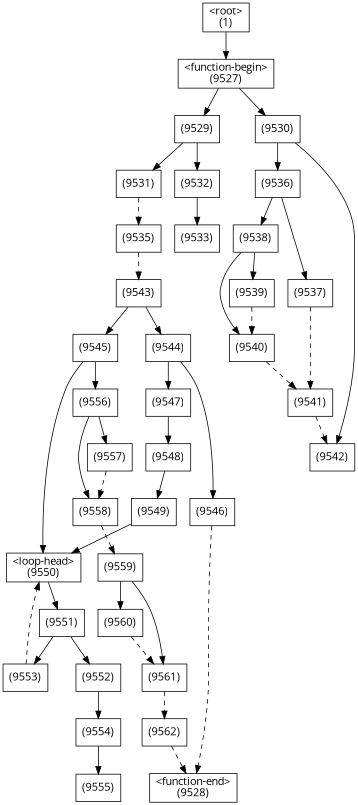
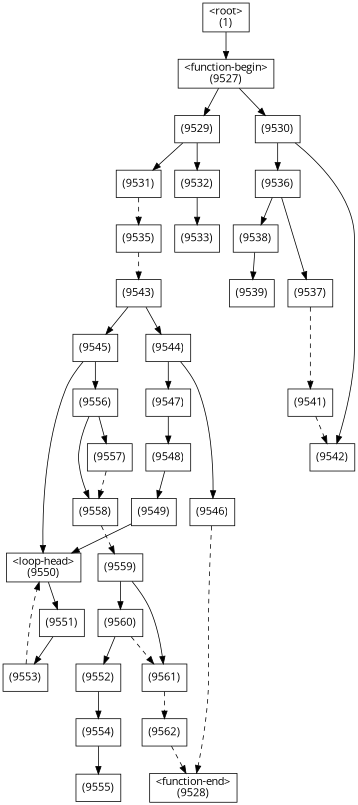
node "(9540)": removed
edge "(9551)" -> "(9552)": now "(9560)" -> "(9552)"
